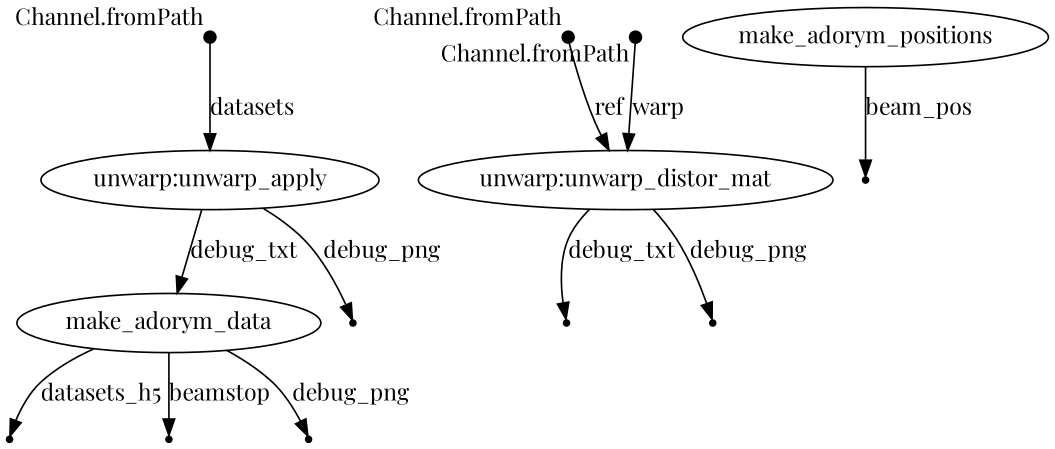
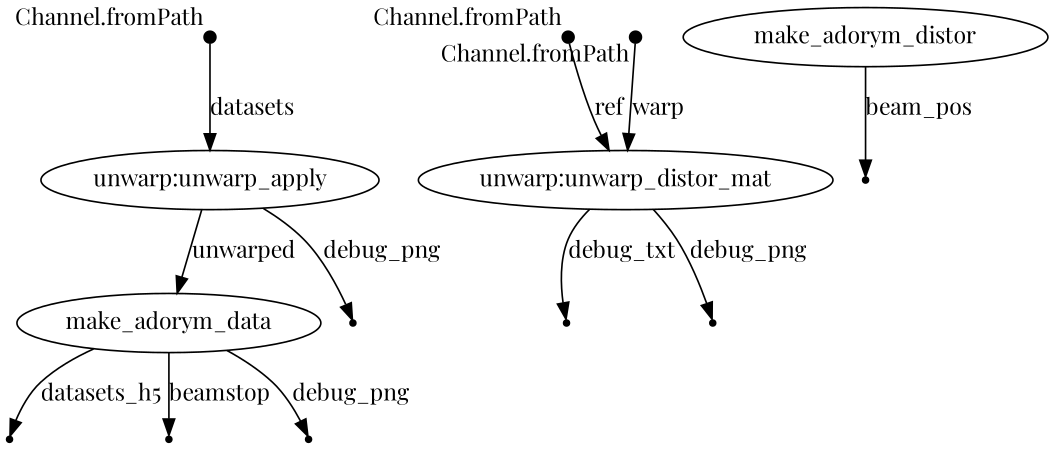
node "make_adorym_positions": label "make_adorym_positions" -> "make_adorym_distor"
edge "unwarp:unwarp_apply" -> "make_adorym_data": label "debug_txt" -> "unwarped"
